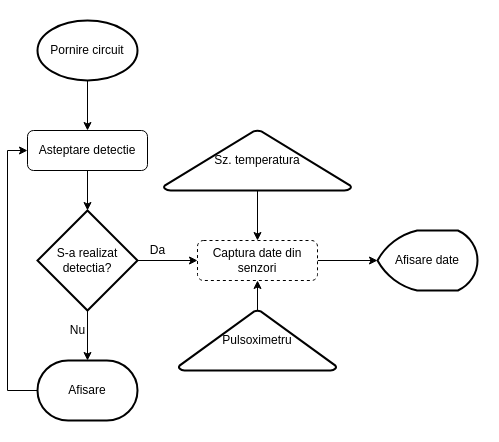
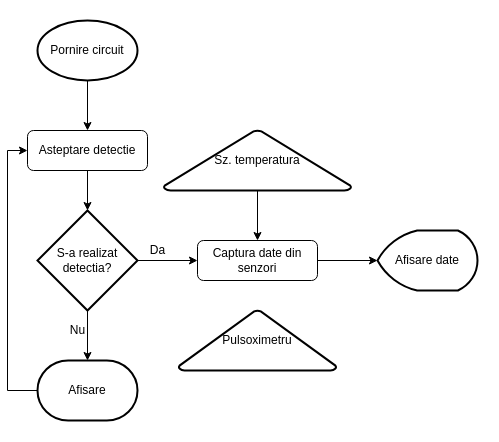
node "Captura date din senzori": style dashed -> solid
edge "Pulsoximetru" -> "Captura date din senzori": removed
